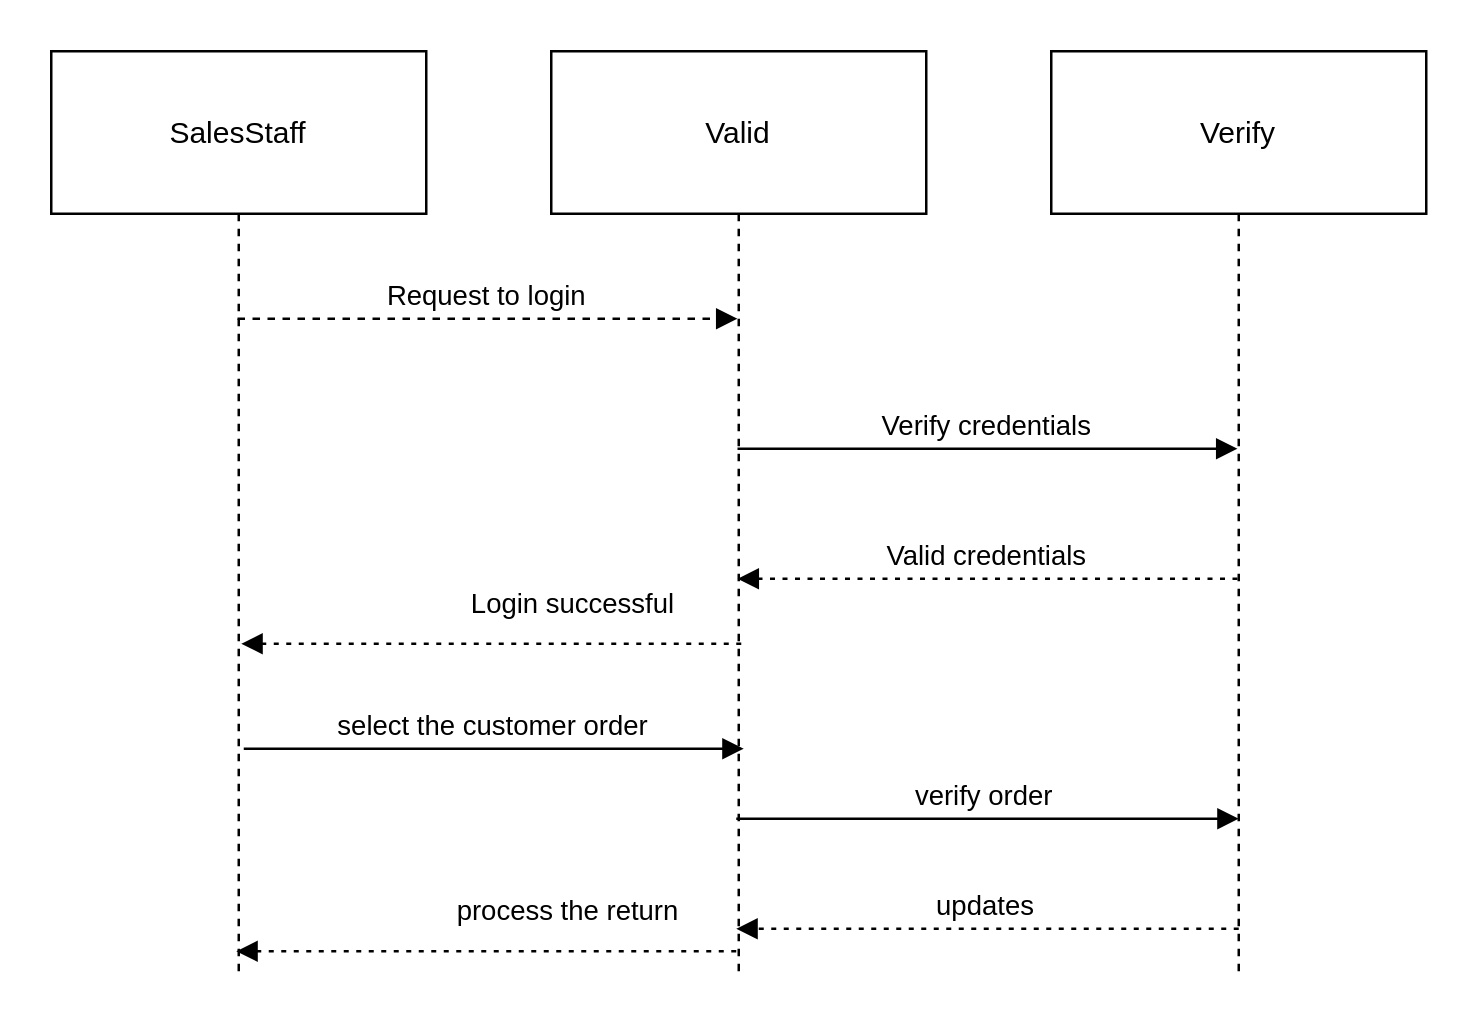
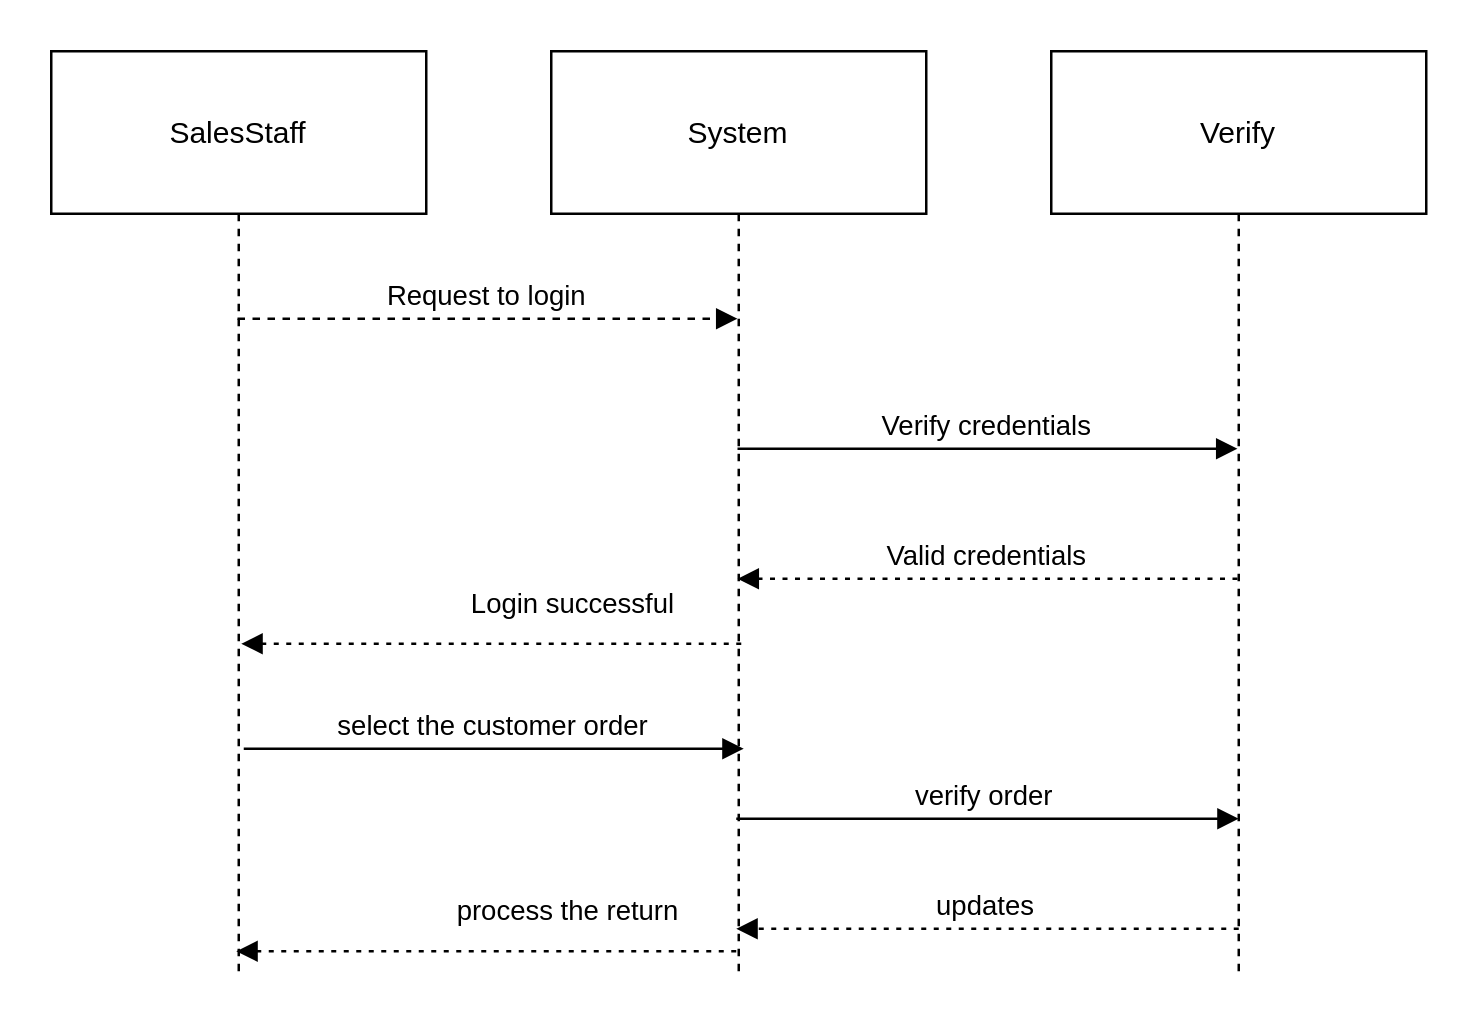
node "Valid": label "Valid" -> "System"
